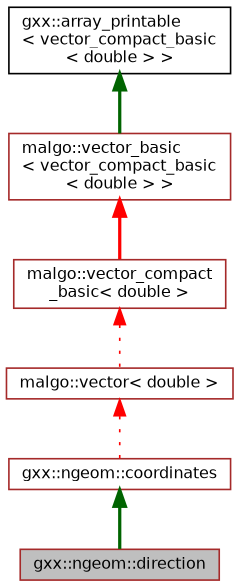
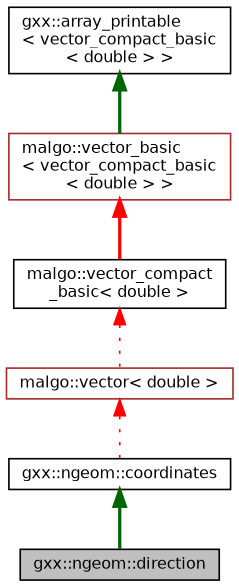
node "malgo::vector_compact _basic< double >": color brown -> black
node "gxx::ngeom::coordinates": color brown -> black
node "gxx::ngeom::direction": color brown -> black
